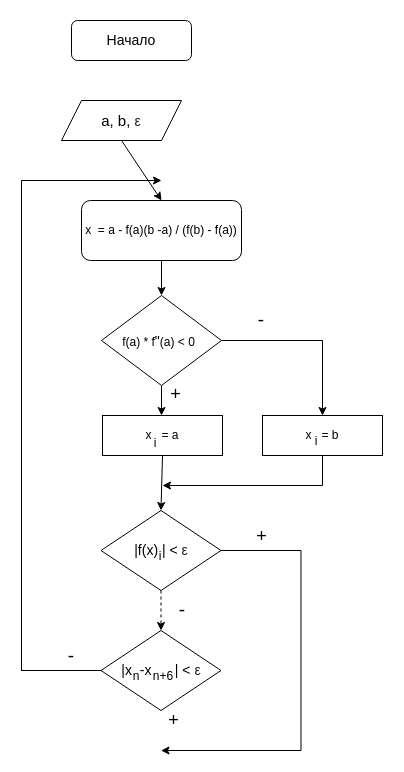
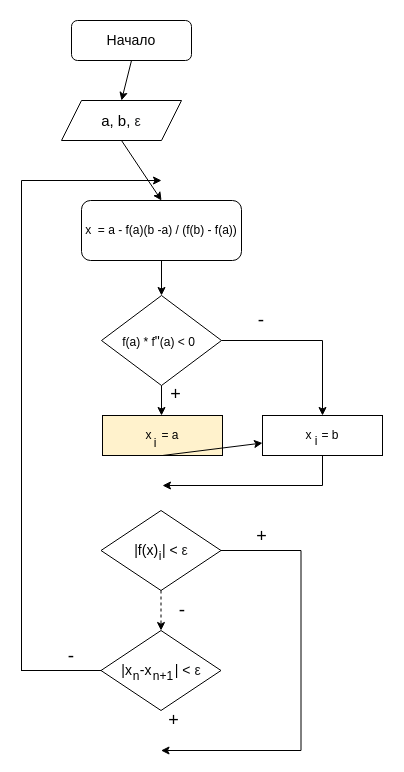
edge "Начало" -> "a, b, ε": added
node "x = a": fillcolor #ffffff -> #fff2cc
edge "x = a" -> "|f(x) | < ε": now "x = a" -> "x = b"
node "n+6": label "n+6" -> "n+1"
